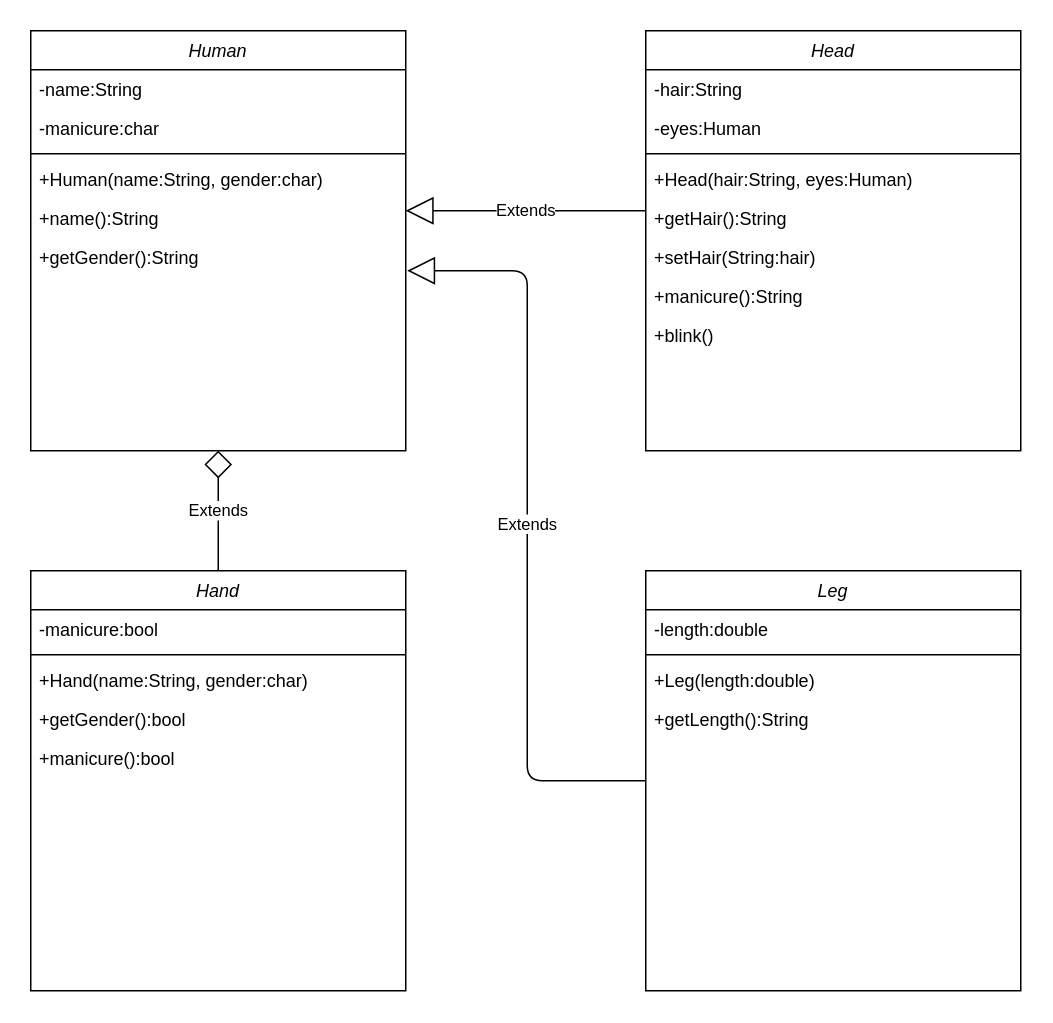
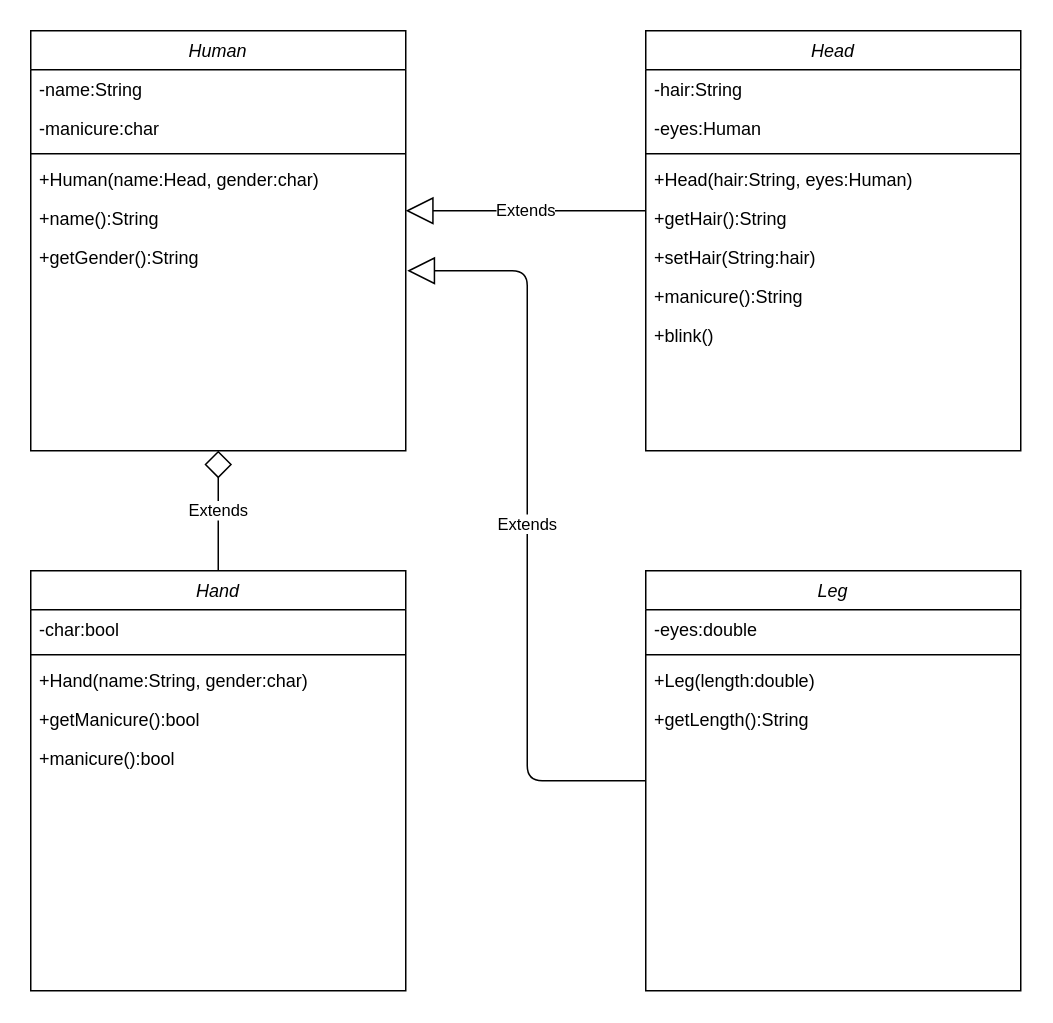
node "+Human(name:String, gender:char)": label "+Human(name:String, gender:char)" -> "+Human(name:Head, gender:char)"
node "-manicure:bool": label "-manicure:bool" -> "-char:bool"
node "-length:double": label "-length:double" -> "-eyes:double"
node "+getGender():bool": label "+getGender():bool" -> "+getManicure():bool"
